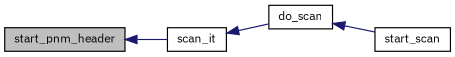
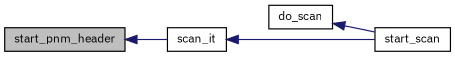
edge "do_scan" -> "scan_it": now "start_scan" -> "scan_it"
